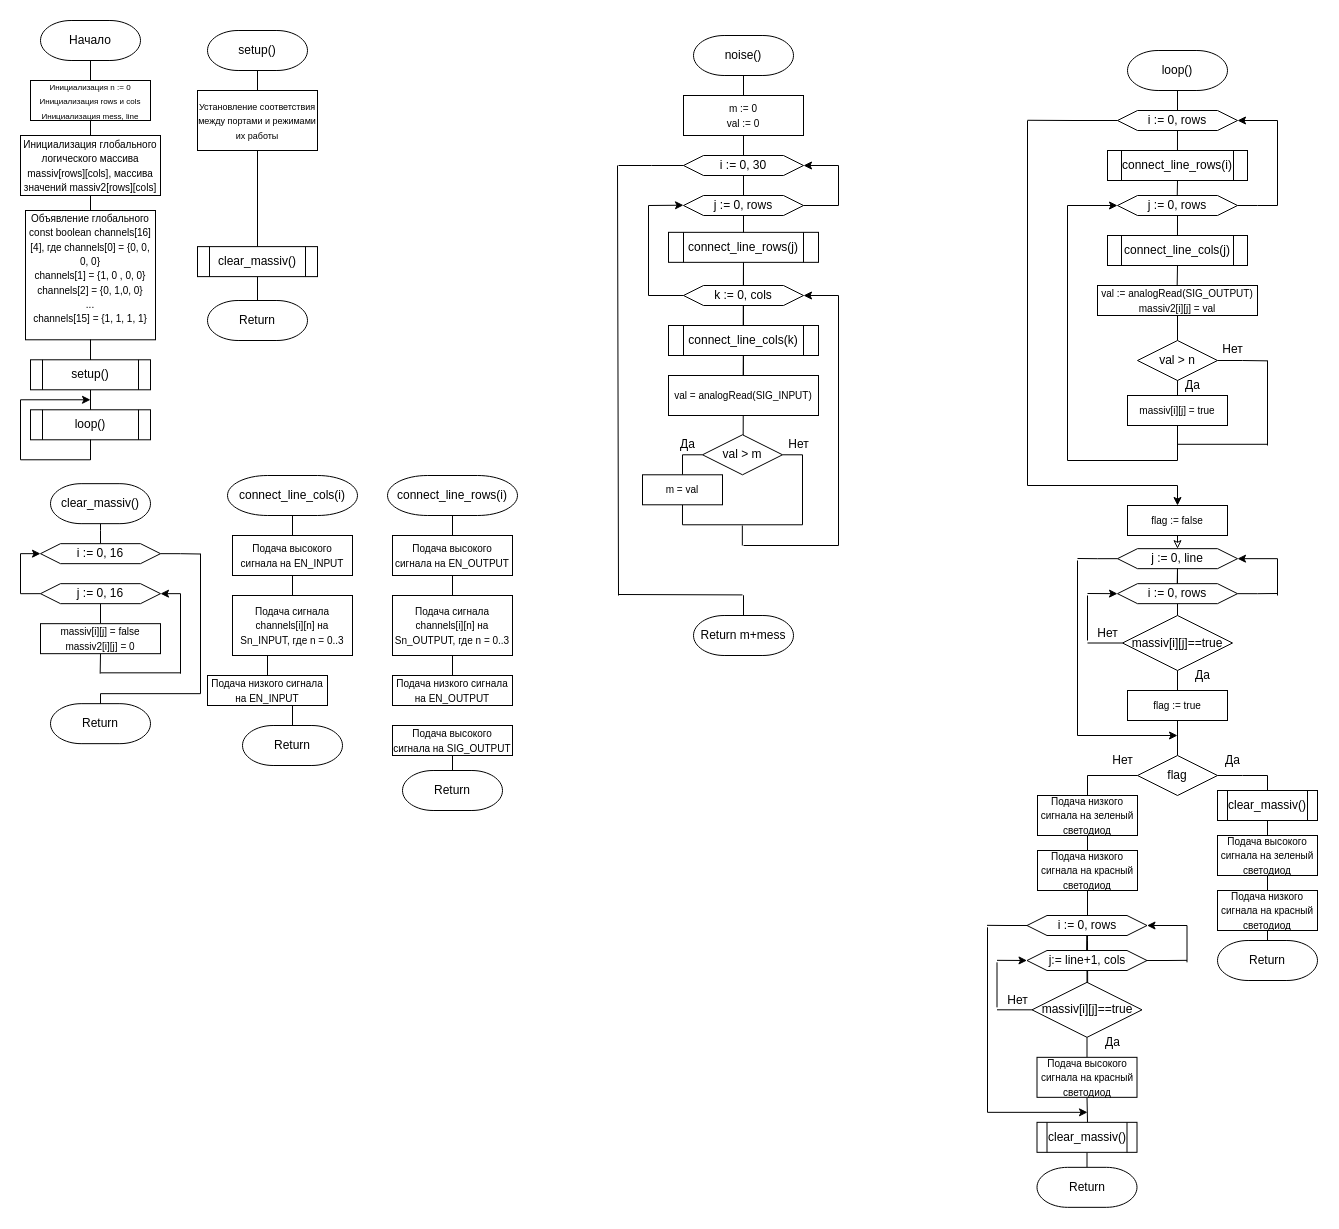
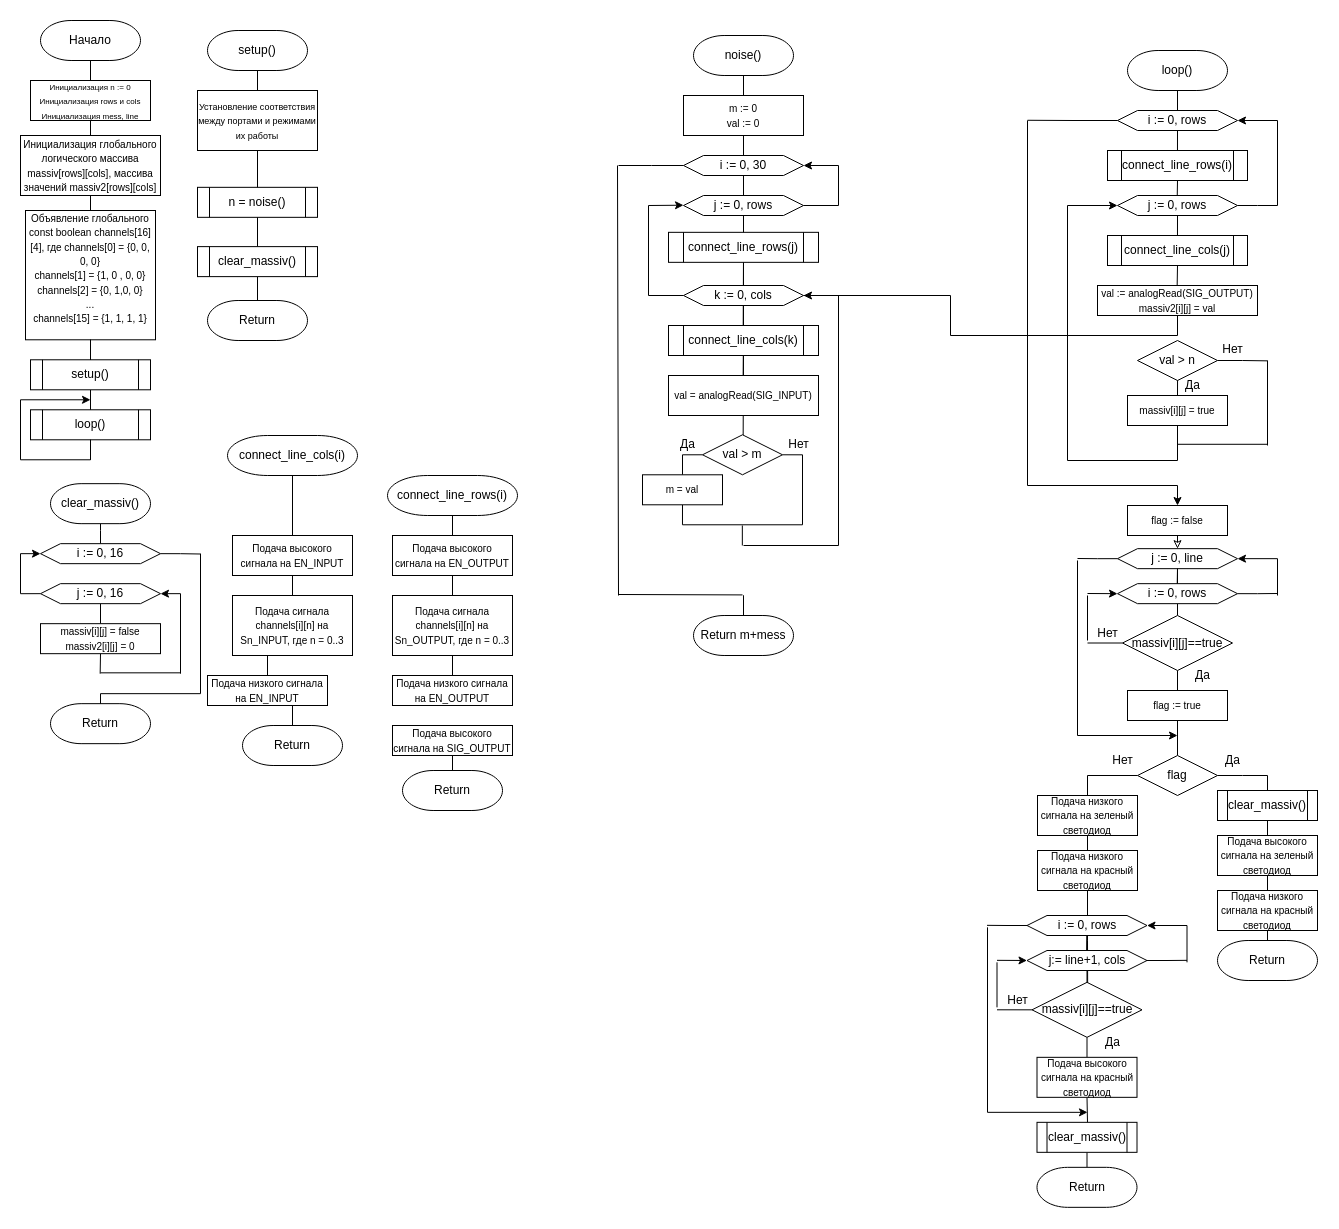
node "n = noise()": added
edge "val := analogRead(SIG_OUTPUT) massiv2[i][j] = val" -- "val > n": now "val := analogRead(SIG_OUTPUT) massiv2[i][j] = val" -- "k := 0, cols"
node "connect_line_cols(i)": moved (293, 496) -> (293, 456)
